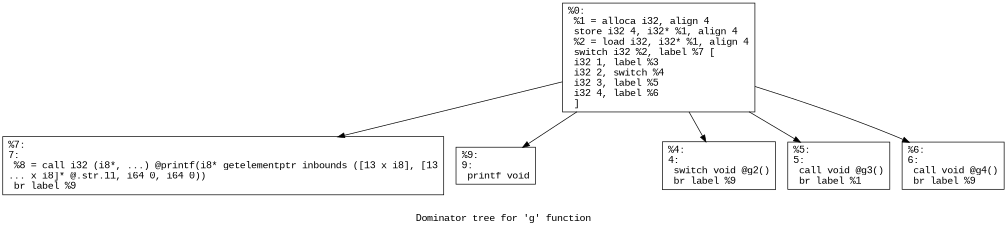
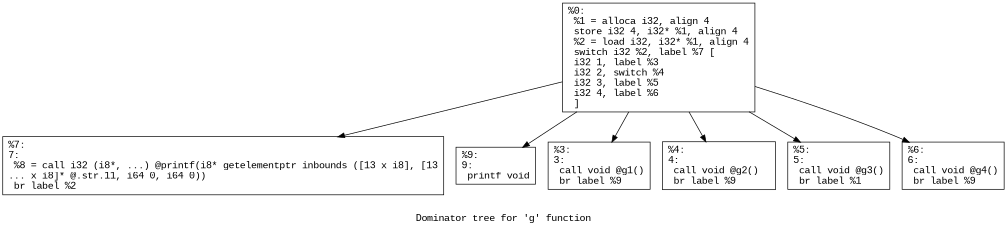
node "%3:": added
node "%4:": text "switch void @g2()" -> "call void @g2()"
node "%7:": text "br label %9" -> "br label %2"
